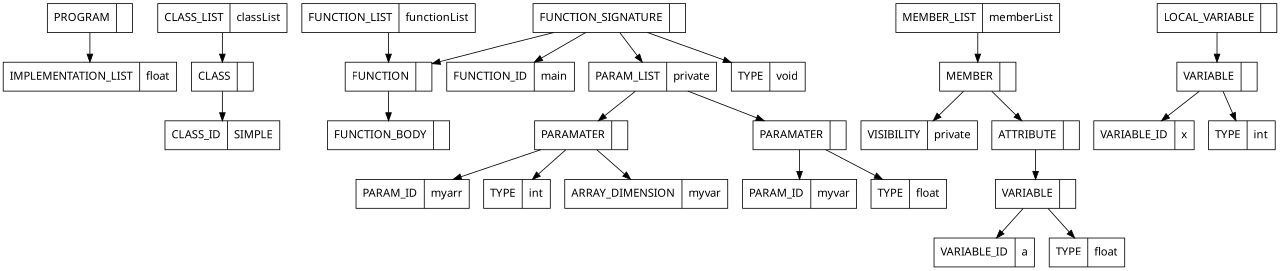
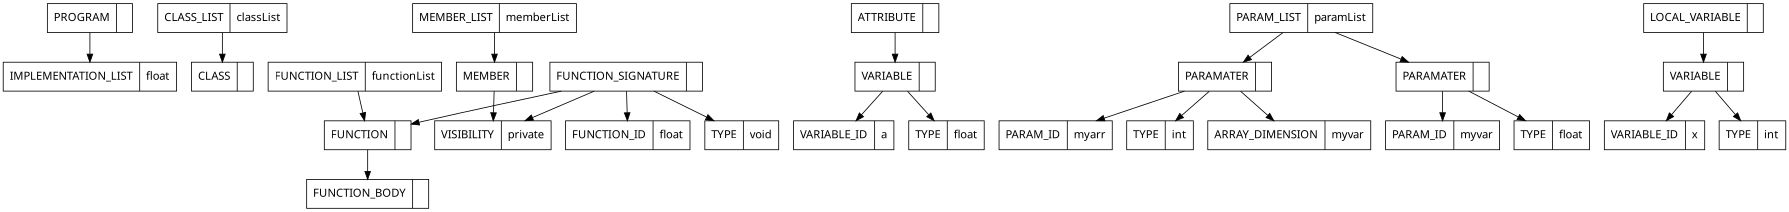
edge "FUNCTION_SIGNATURE" -> "PARAM_LIST": now "FUNCTION_SIGNATURE" -> "VISIBILITY"
node "FUNCTION_ID": text "main" -> "float"
node "PARAM_LIST": text "private" -> "paramList"
edge "MEMBER" -> "ATTRIBUTE": removed
node "CLASS_ID": removed
